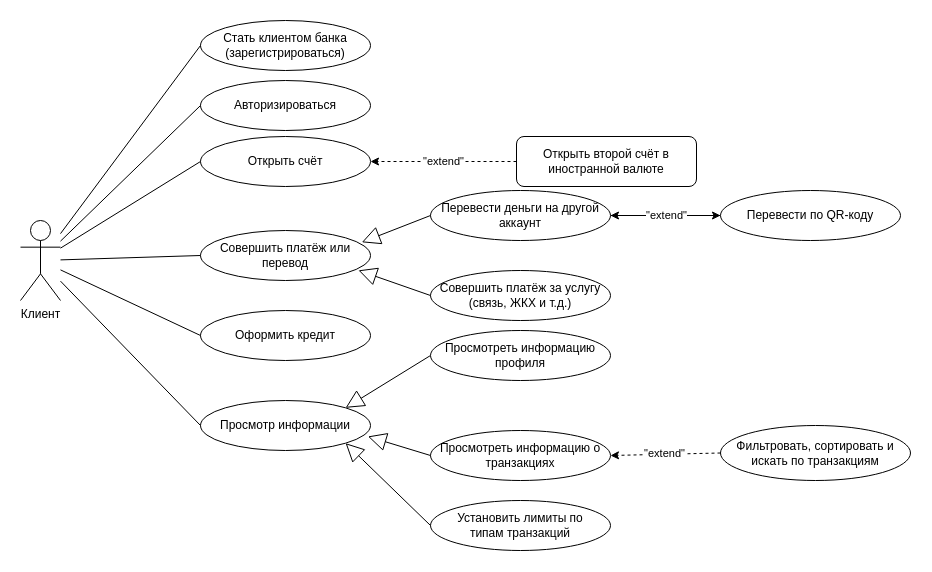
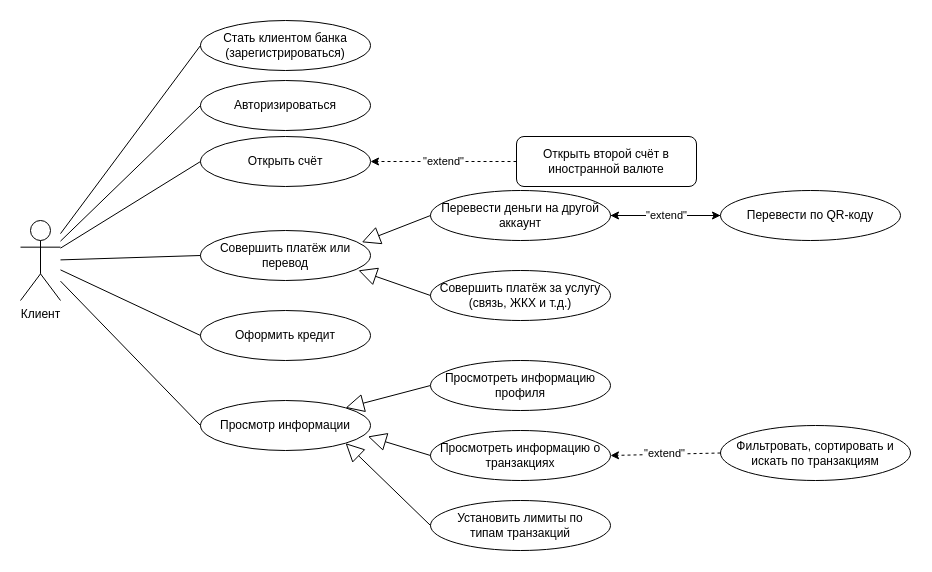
node "Просмотреть информацию профиля": moved (521, 356) -> (521, 386)
